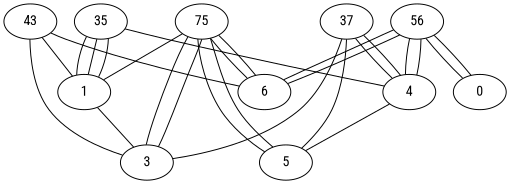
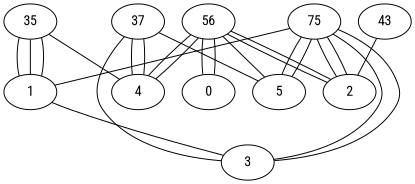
edge "43" -- "1": removed
node "6": label "6" -> "2"
edge "43" -- "3": removed
edge "4" -- "5": now "56" -- "5"
